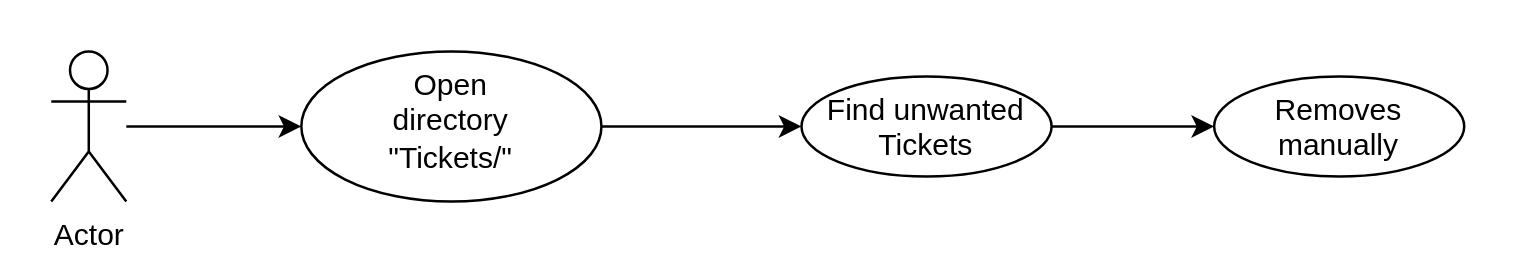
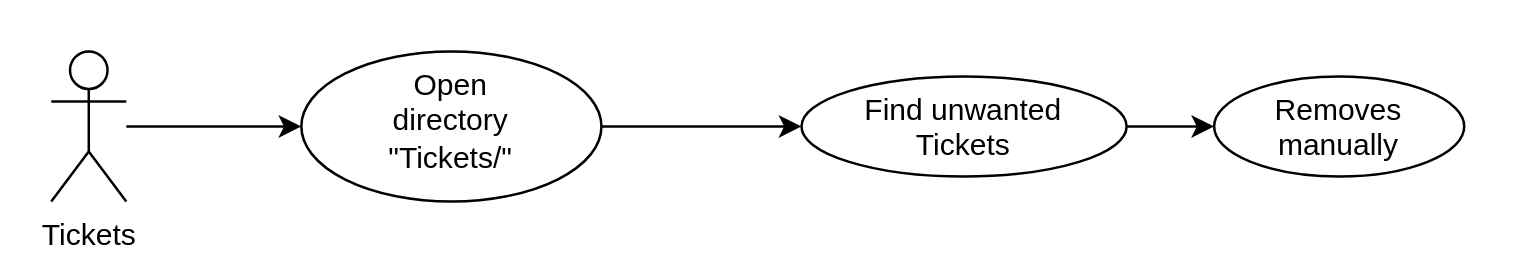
node "Find unwanted Tickets": size 250x100 -> 325x100
node "Actor": label "Actor" -> "Tickets"
